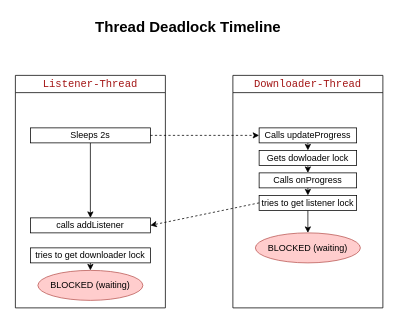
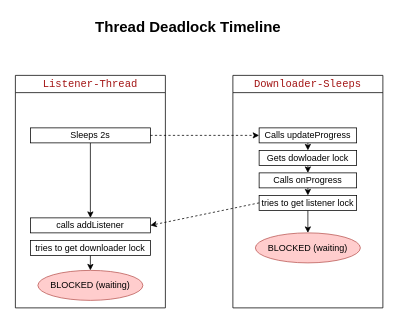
node "Downloader-Thread": label "Downloader-Thread" -> "Downloader-Sleeps"
node "tries to get downloader lock": moved (90, 255) -> (90, 248)
